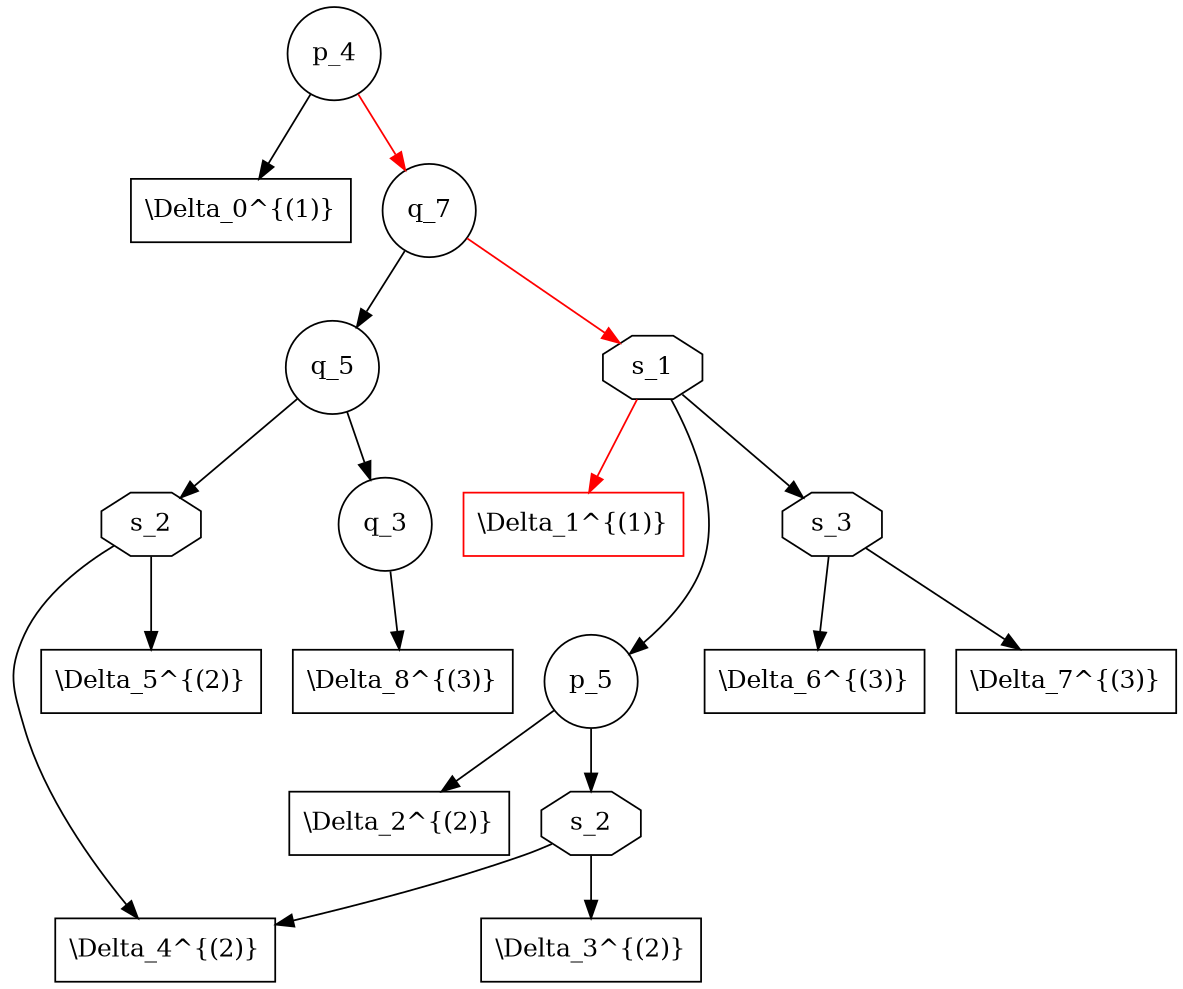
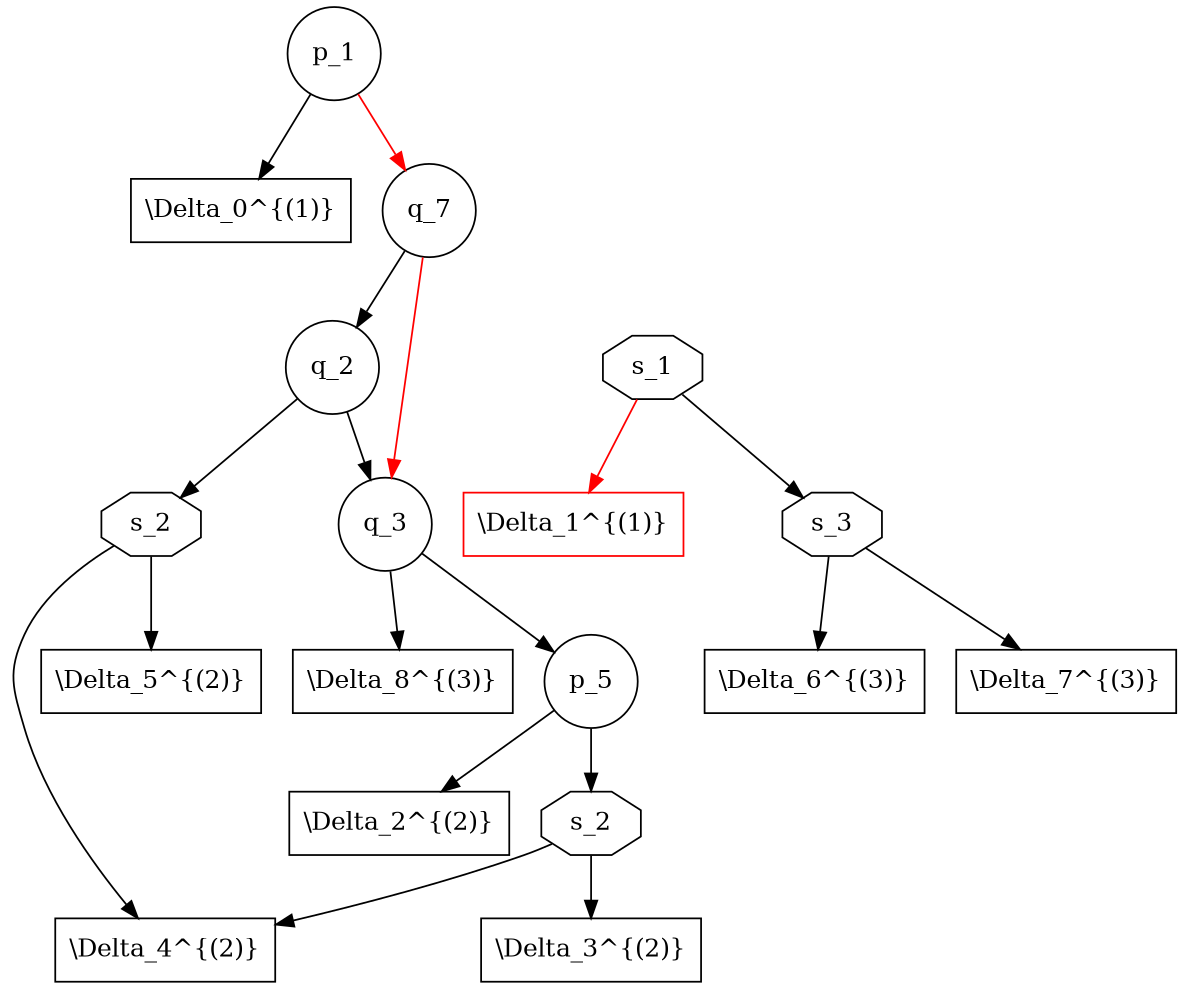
node "p_4": label "p_4" -> "p_1"
edge "q_7" -> "s_1": now "q_7" -> "q_3"
node "q_5": label "q_5" -> "q_2"
edge "s_1" -> "p_5": now "q_3" -> "p_5"
